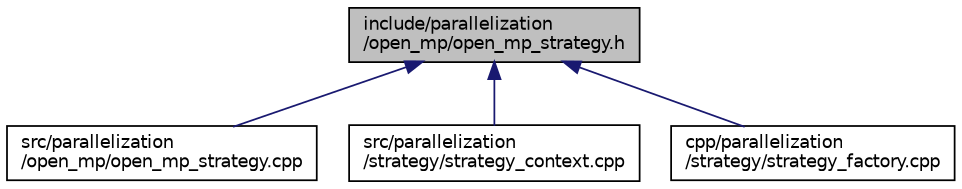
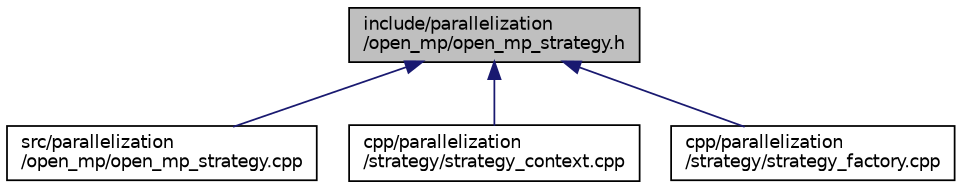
node "src/parallelization /strategy/strategy_context.cpp": label "src/parallelization /strategy/strategy_context.cpp" -> "cpp/parallelization /strategy/strategy_context.cpp"
